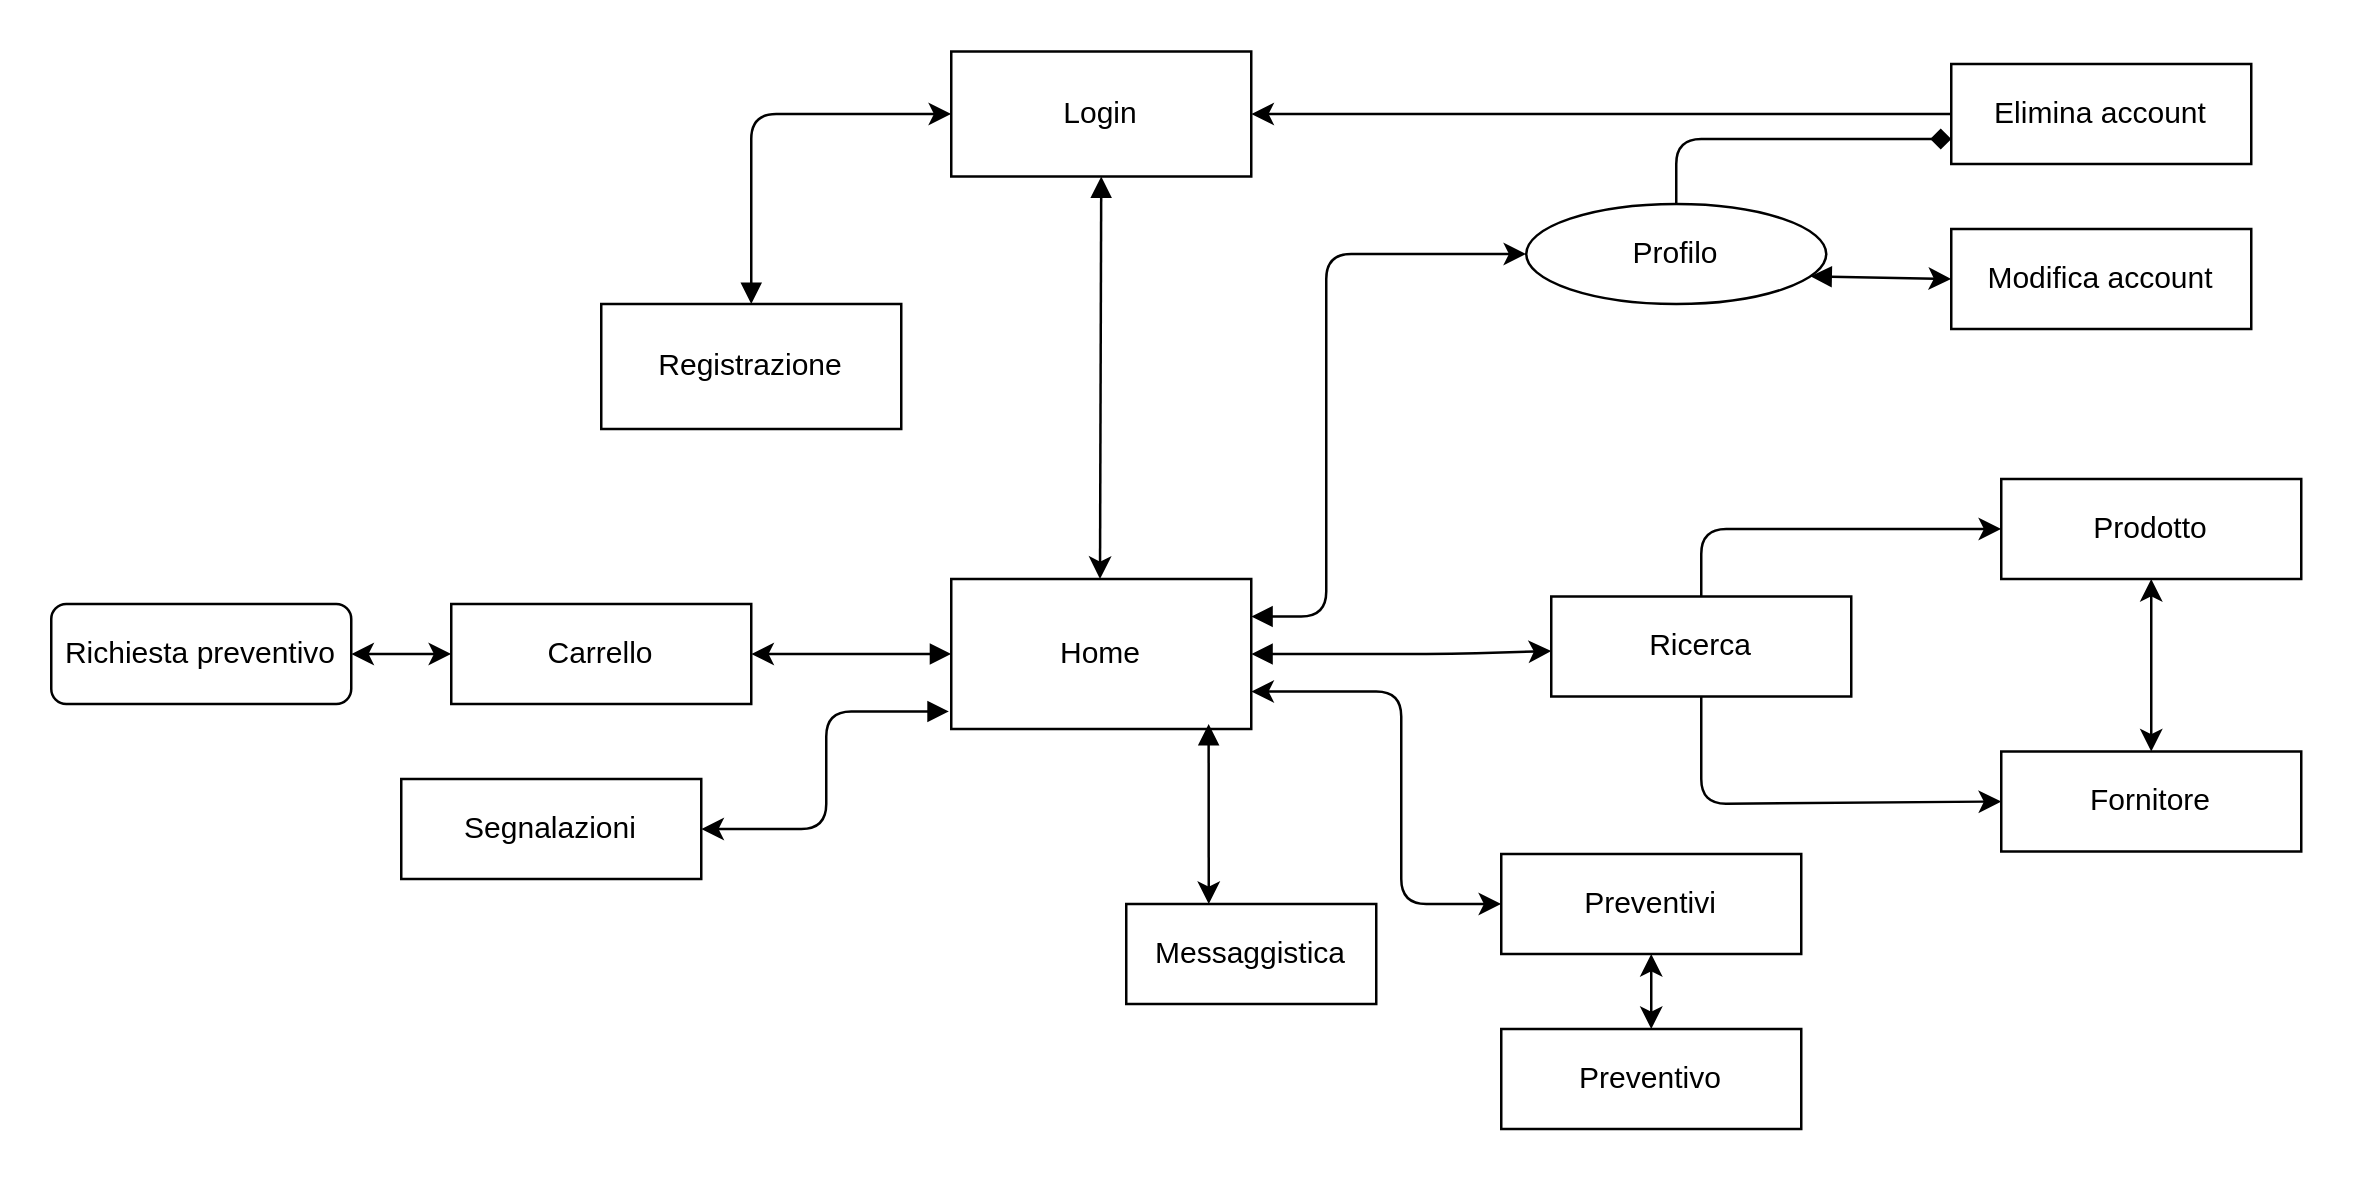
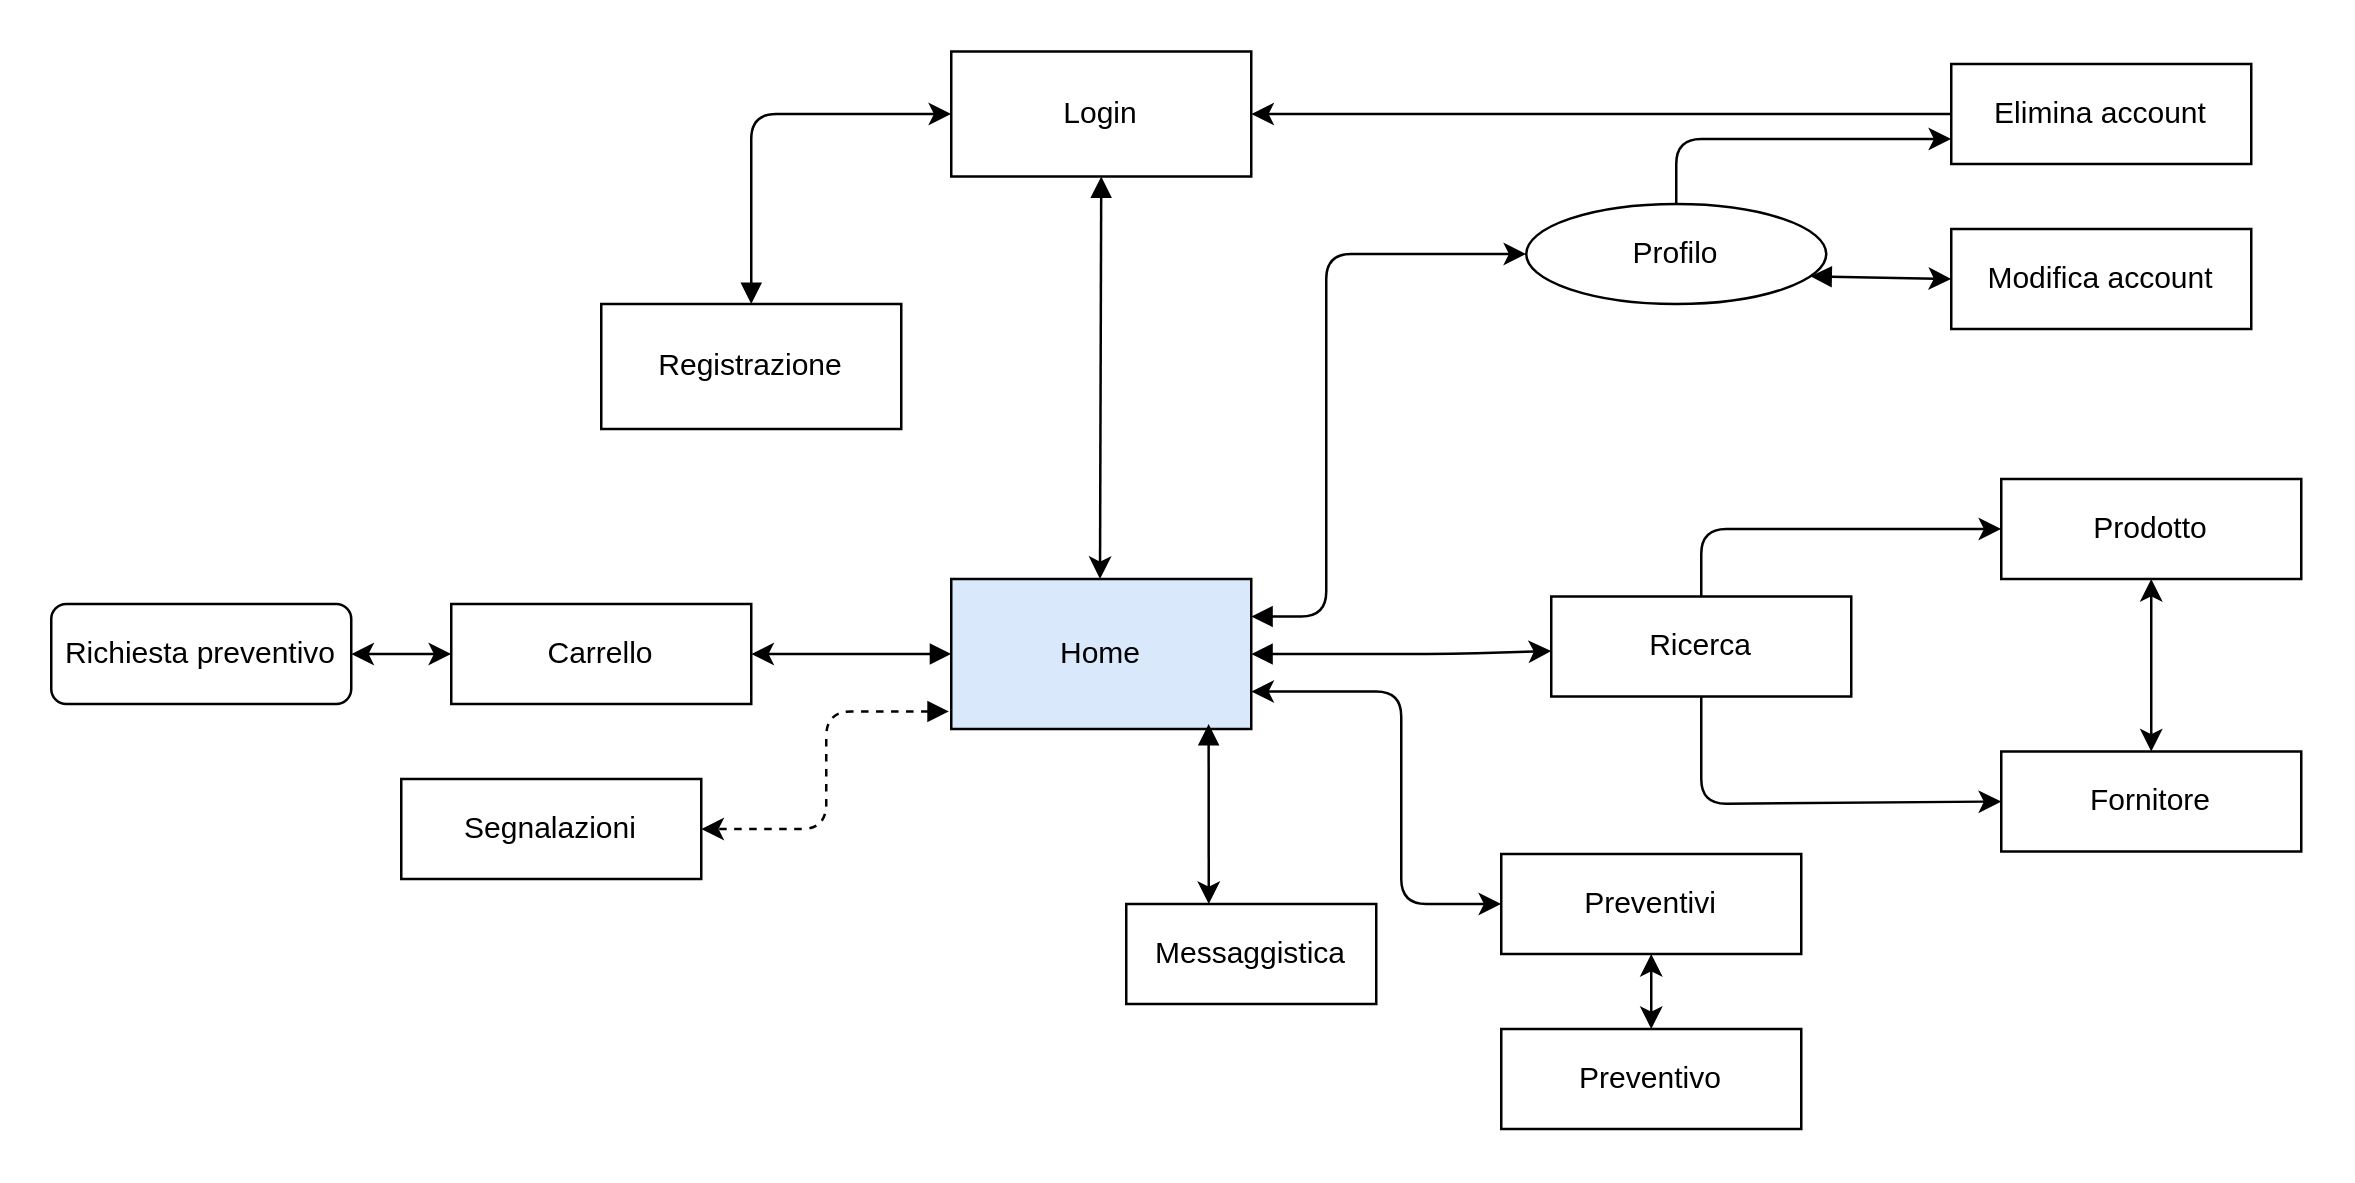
edge "Profilo" -> "Elimina account": arrowhead diamond -> classic
node "Home": fillcolor #ffffff -> #dae8fc
edge "Home" -- "Segnalazioni": style solid -> dashed
